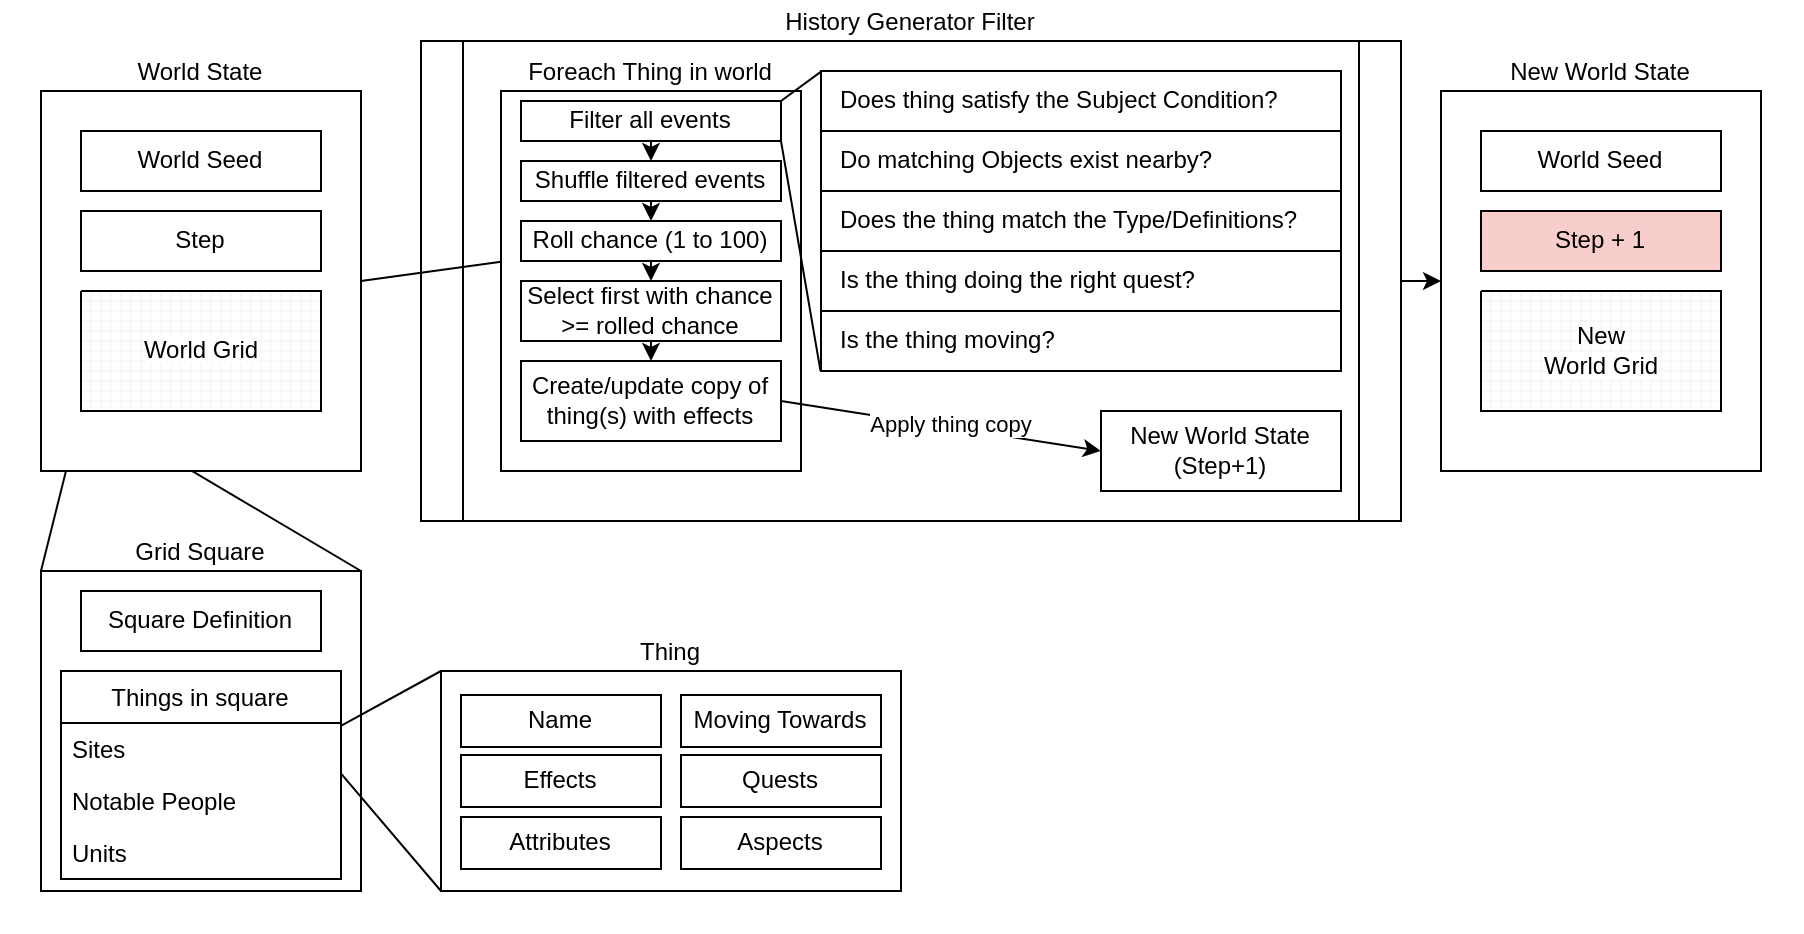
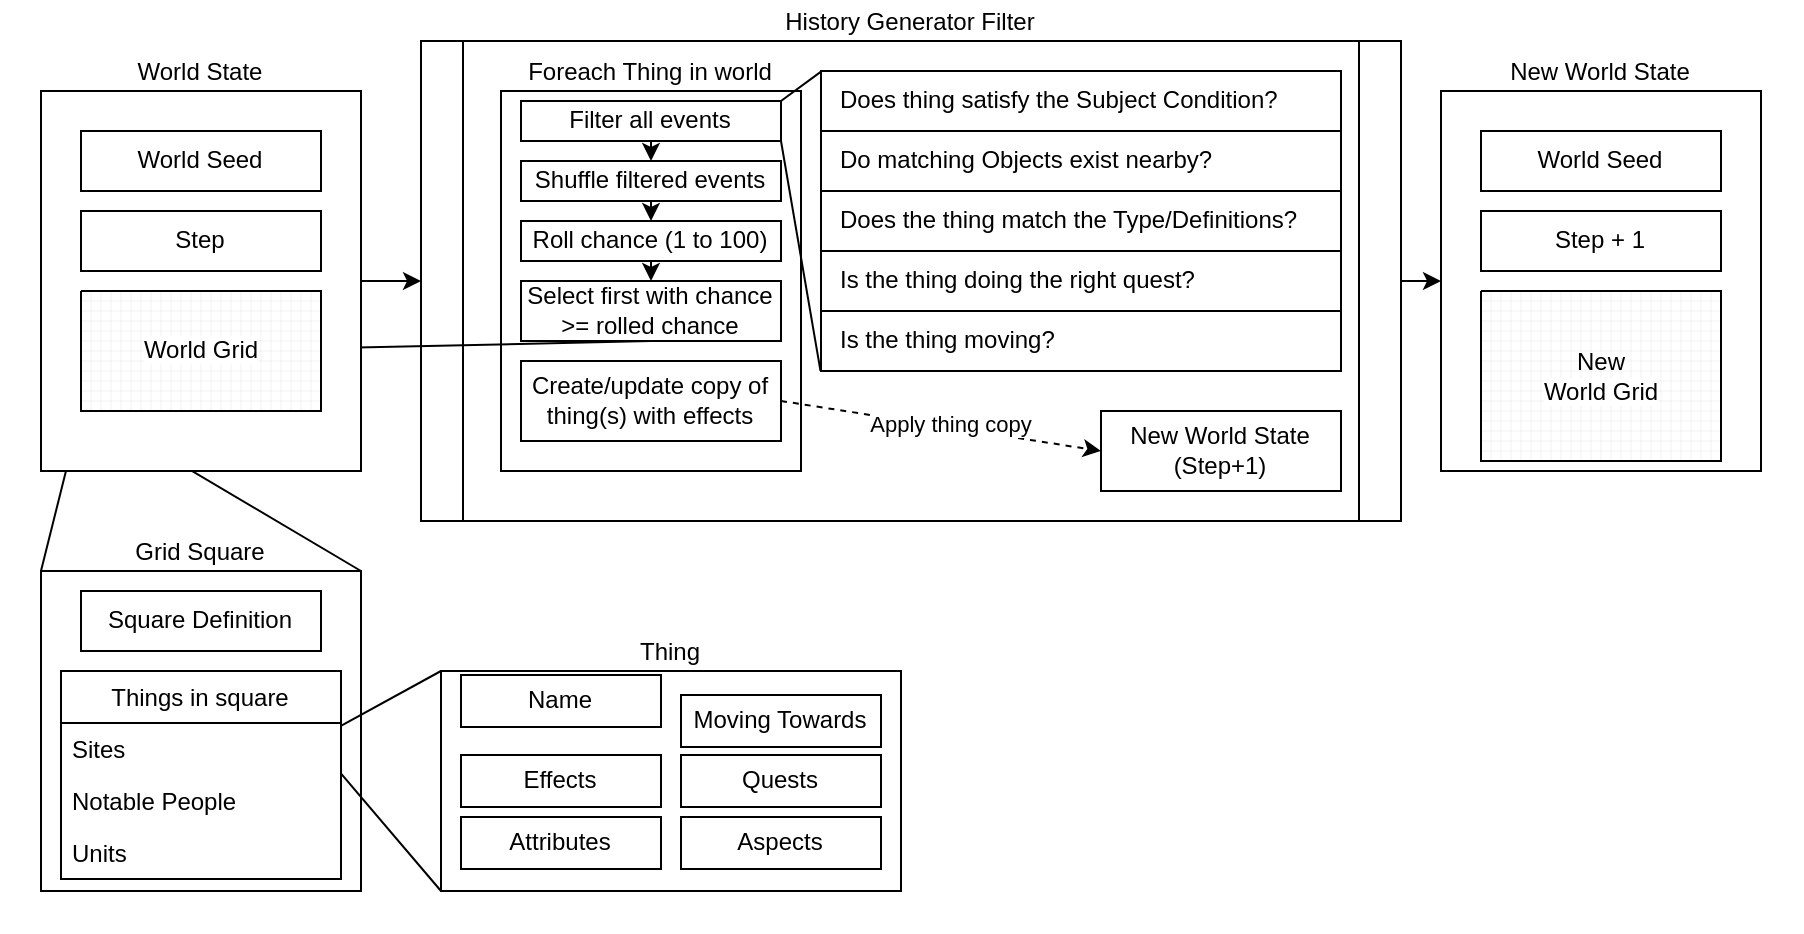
node "Step + 1": fillcolor #f8cecc -> #ffffff
edge "World State" -> "Roll chance (1 to 100)": now "World State" -> "History Generator Filter"
edge "Select first with chance >= rolled chance" -> "Create/update copy of thing(s) with effects": now "Select first with chance >= rolled chance" -> "World Grid"
node "New World Grid": size 240x120 -> 240x170
edge "Create/update copy of thing(s) with effects" -> "New World State (Step+1)": style solid -> dashed
node "Name": moved (561, 721) -> (561, 701)
